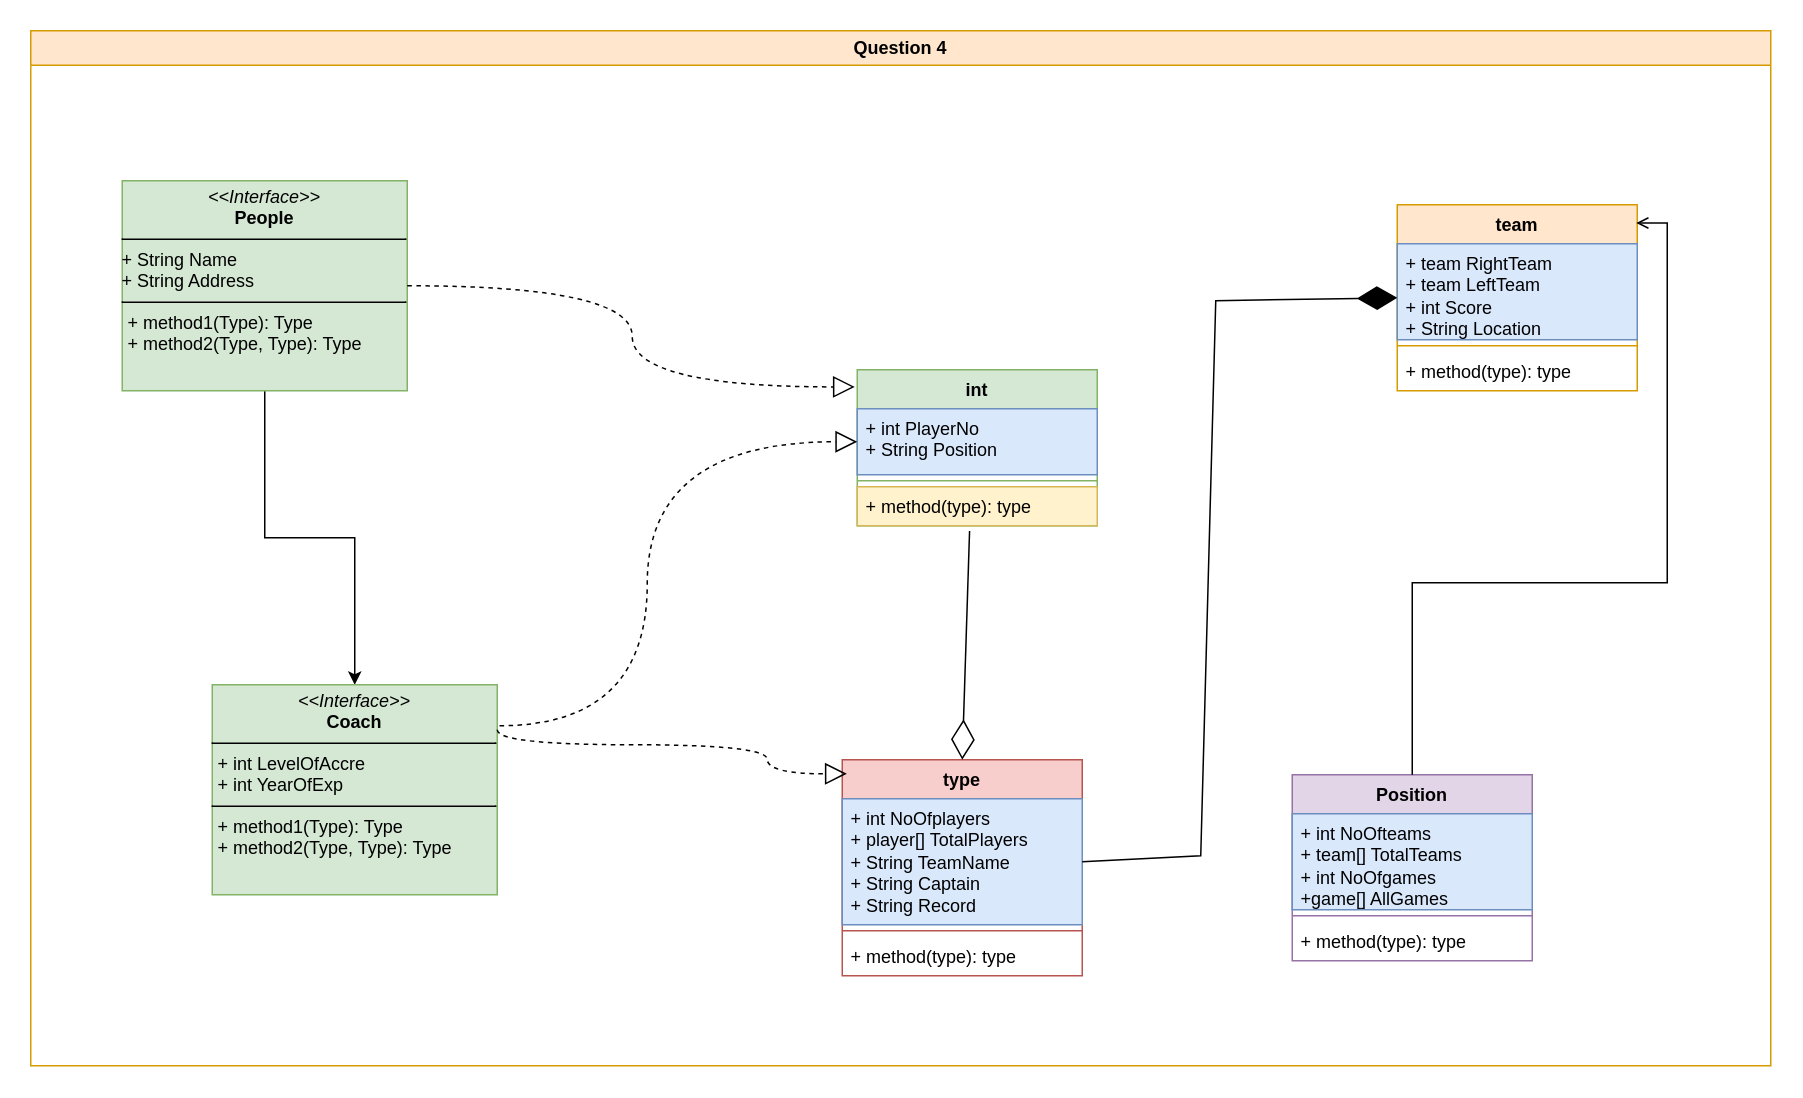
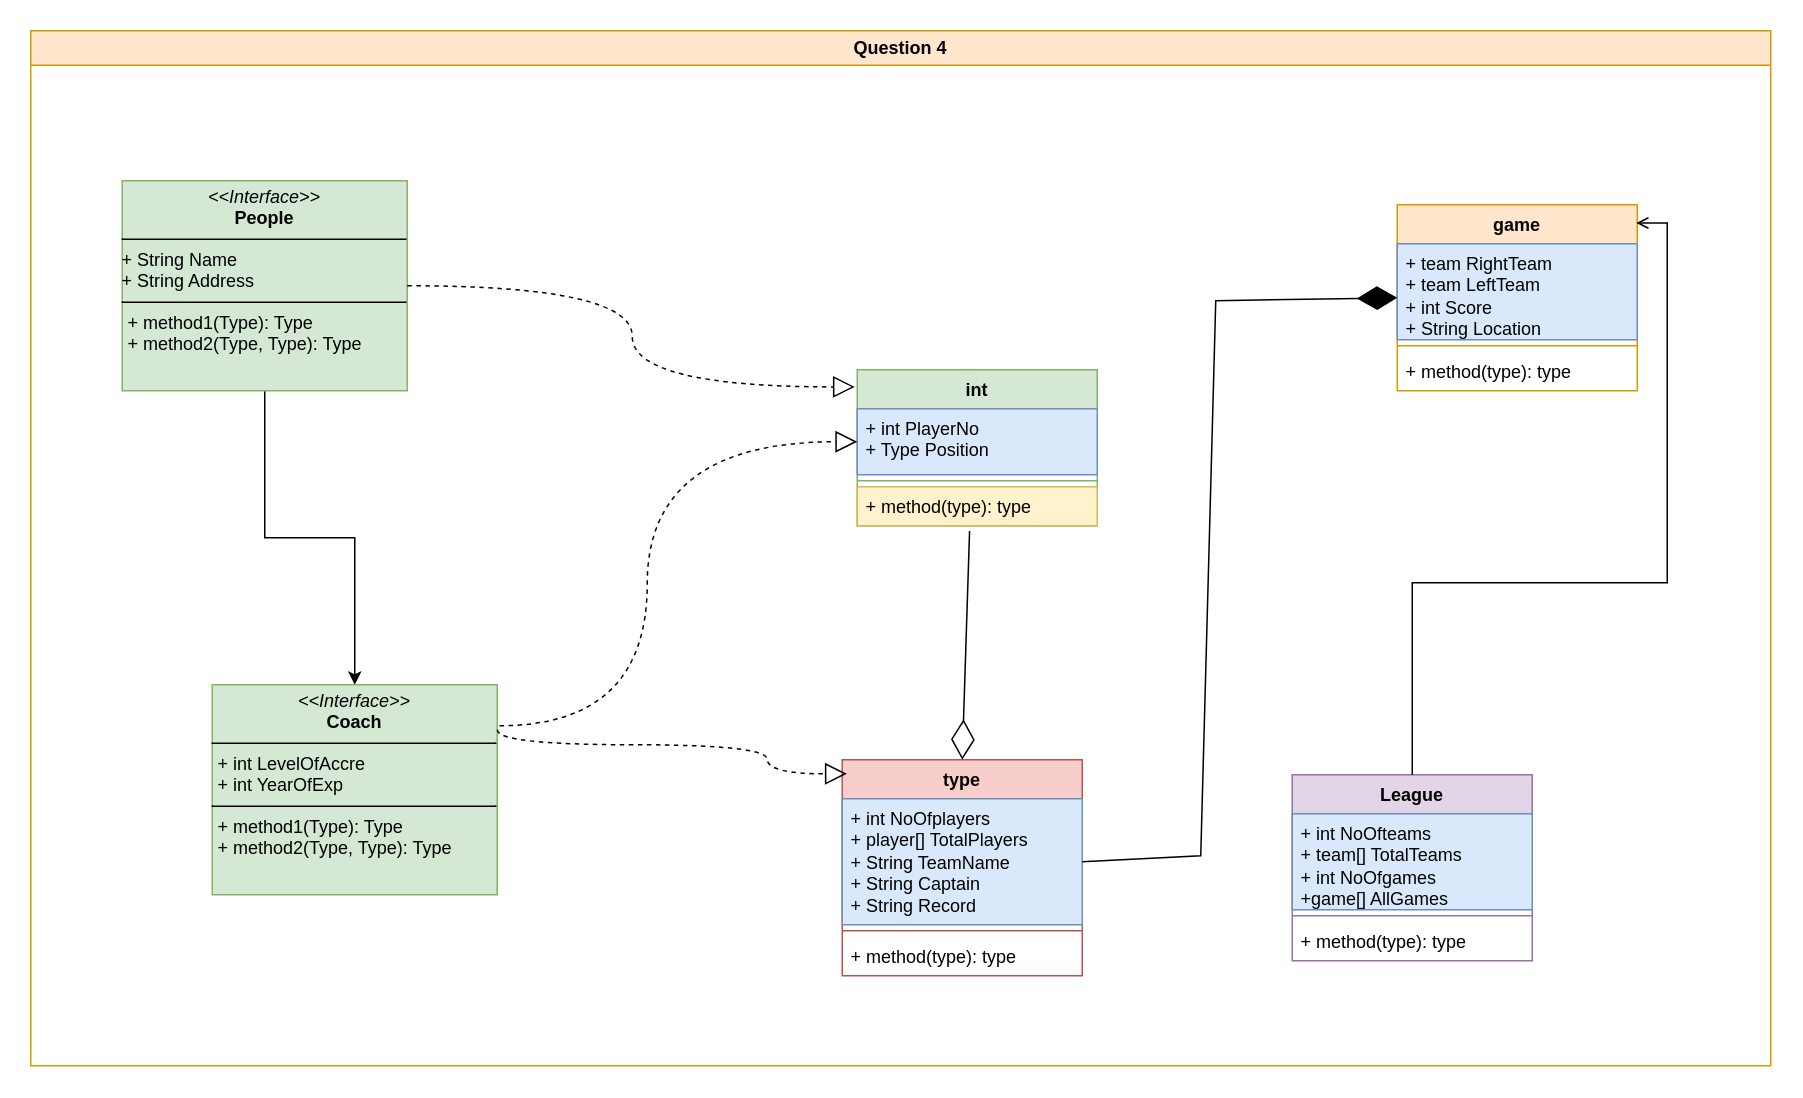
node "team": label "team" -> "game"
node "+ int PlayerNo + String Position": label "+ int PlayerNo + String Position" -> "+ int PlayerNo + Type Position"
node "Position": label "Position" -> "League"
